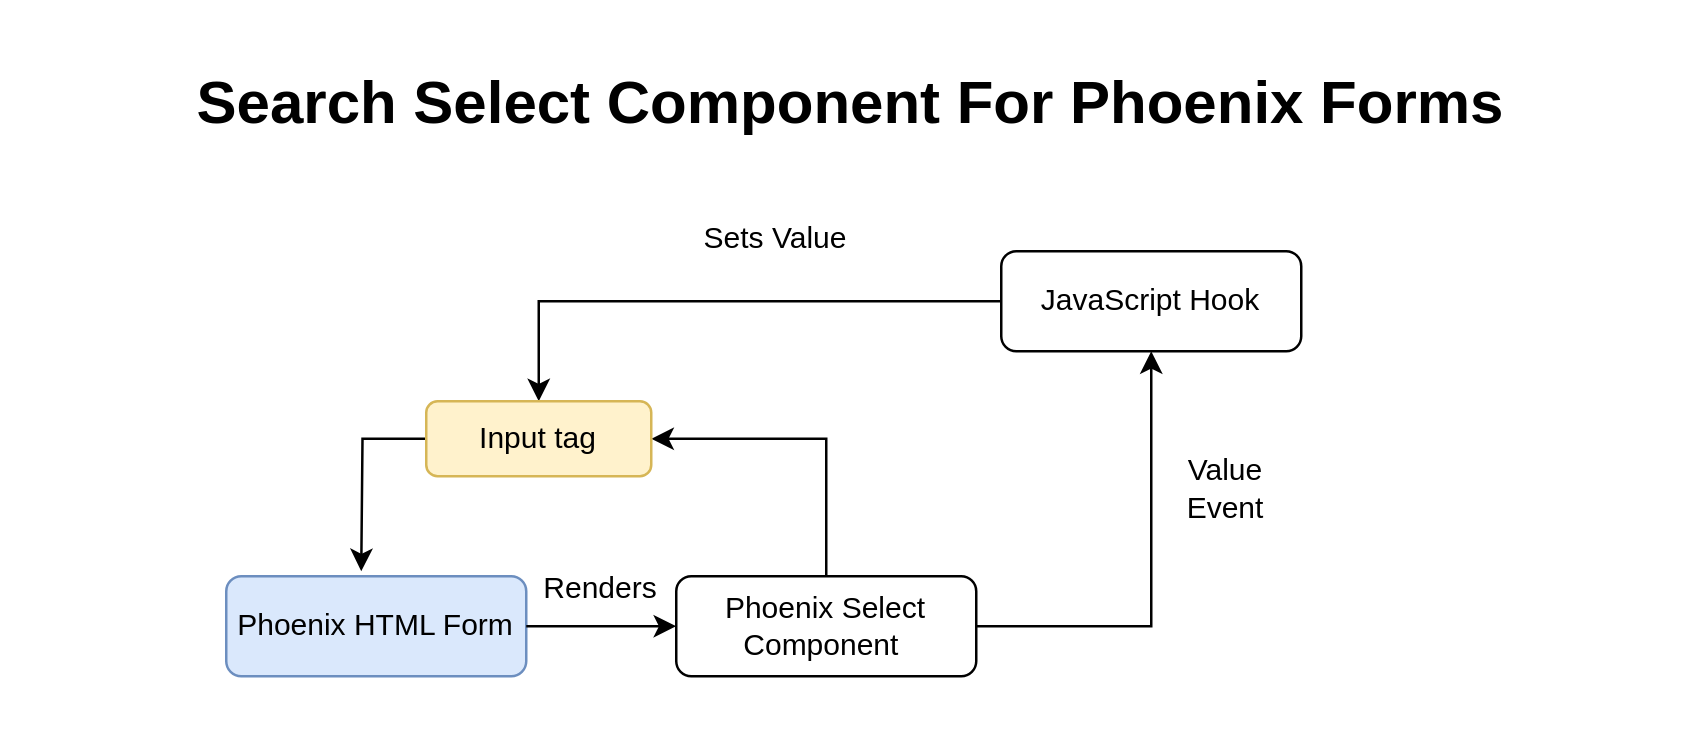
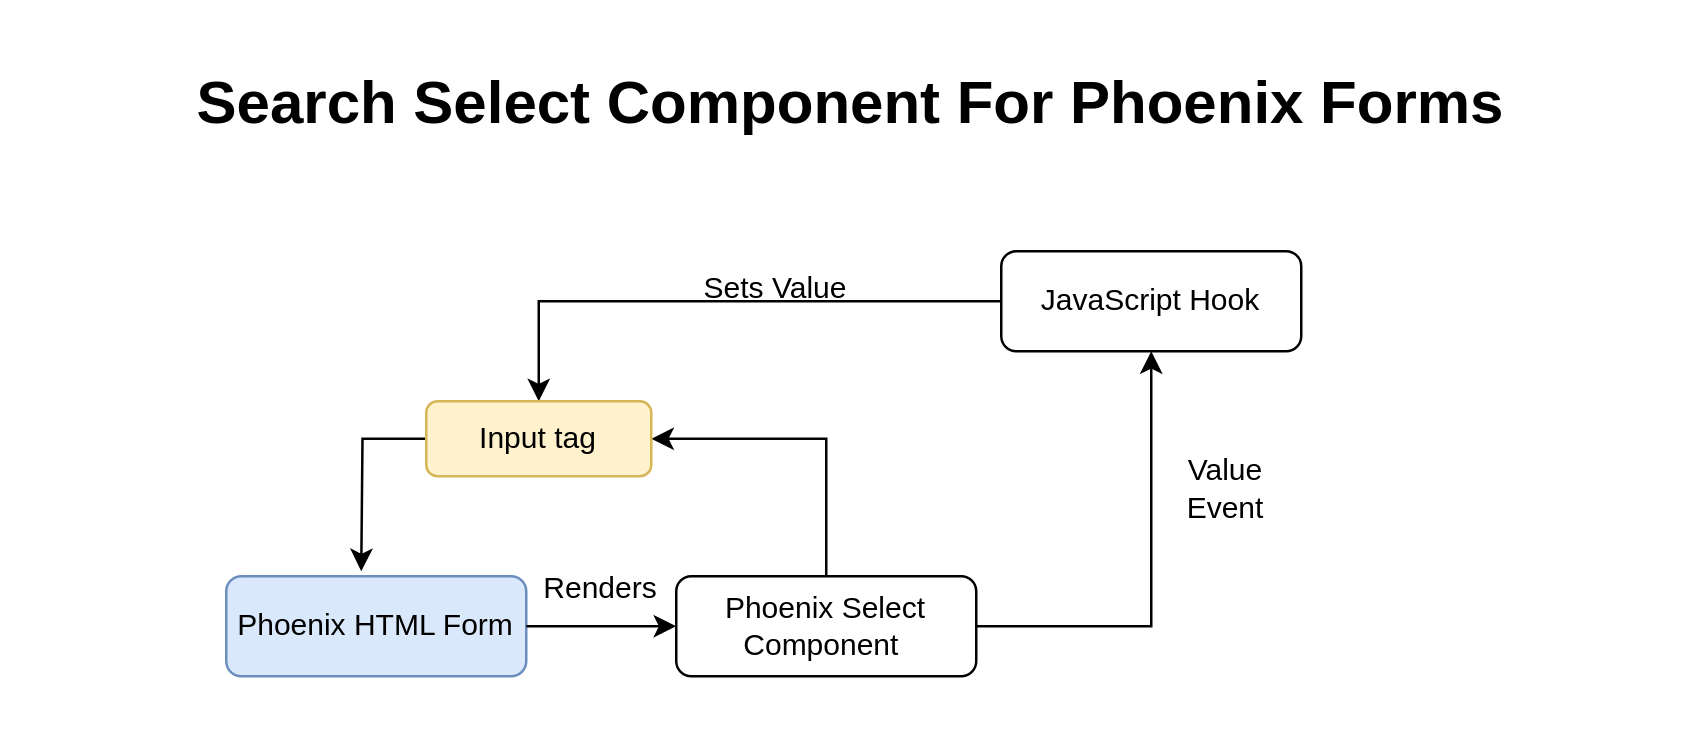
node "Sets Value": moved (776, 239) -> (776, 289)
